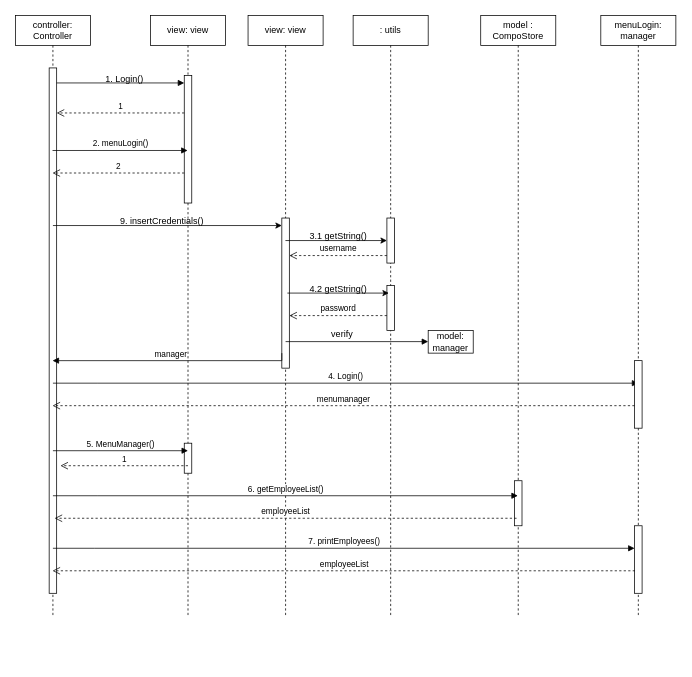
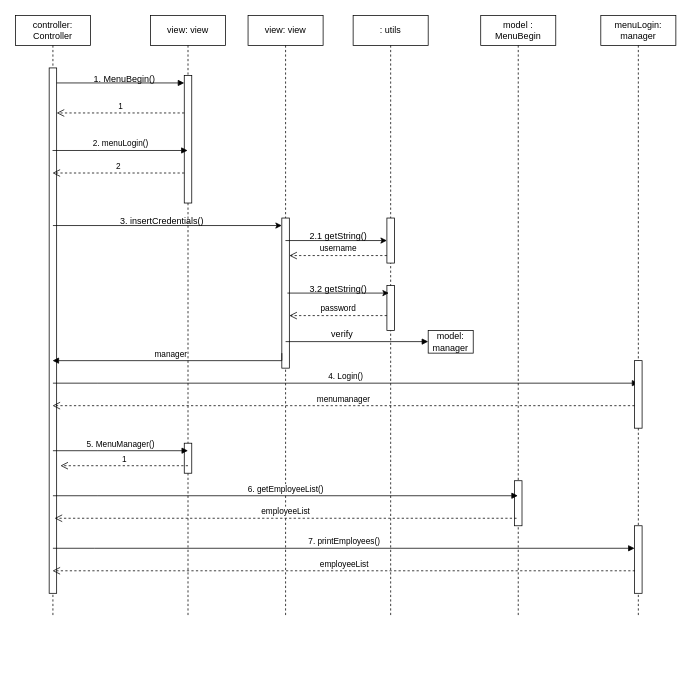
node "model : CompoStore": label "model : CompoStore" -> "model : MenuBegin"
node "1. Login()": label "1. Login()" -> "1. MenuBegin()"
node "9. insertCredentials()": label "9. insertCredentials()" -> "3. insertCredentials()"
node "3.1 getString()": label "3.1 getString()" -> "2.1 getString()"
node "4.2 getString()": label "4.2 getString()" -> "3.2 getString()"
